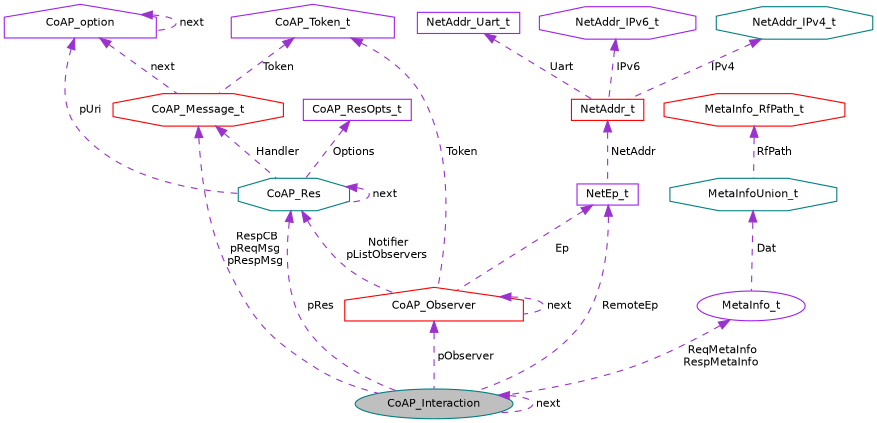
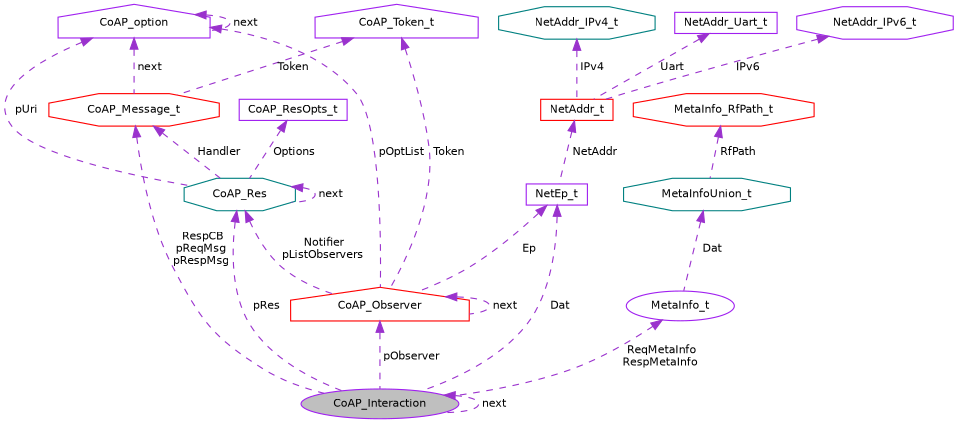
edge "CoAP_Observer" -> "CoAP_option": added, label "pOptList"
edge "CoAP_Interaction" -> "NetEp_t": label " RemoteEp" -> " Dat"
node "CoAP_Interaction": color teal -> purple
